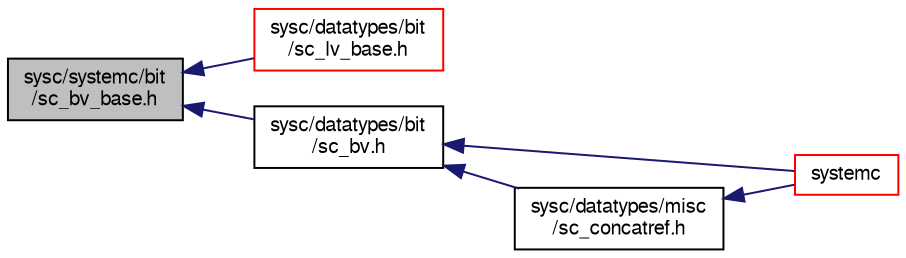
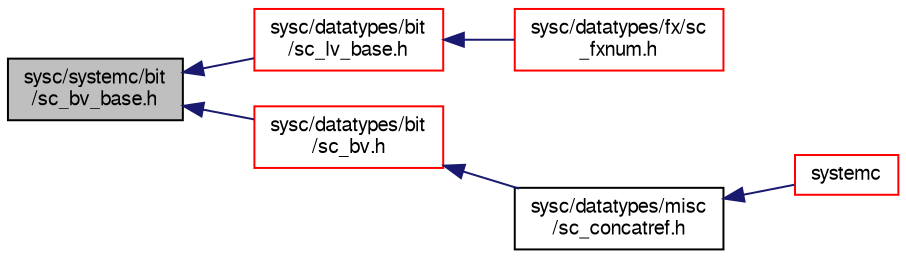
node "sysc/datatypes/fx/sc _fxnum.h": added
node "sysc/datatypes/bit /sc_bv.h": color black -> red
edge "systemc" -> "sysc/datatypes/bit /sc_bv.h": removed
